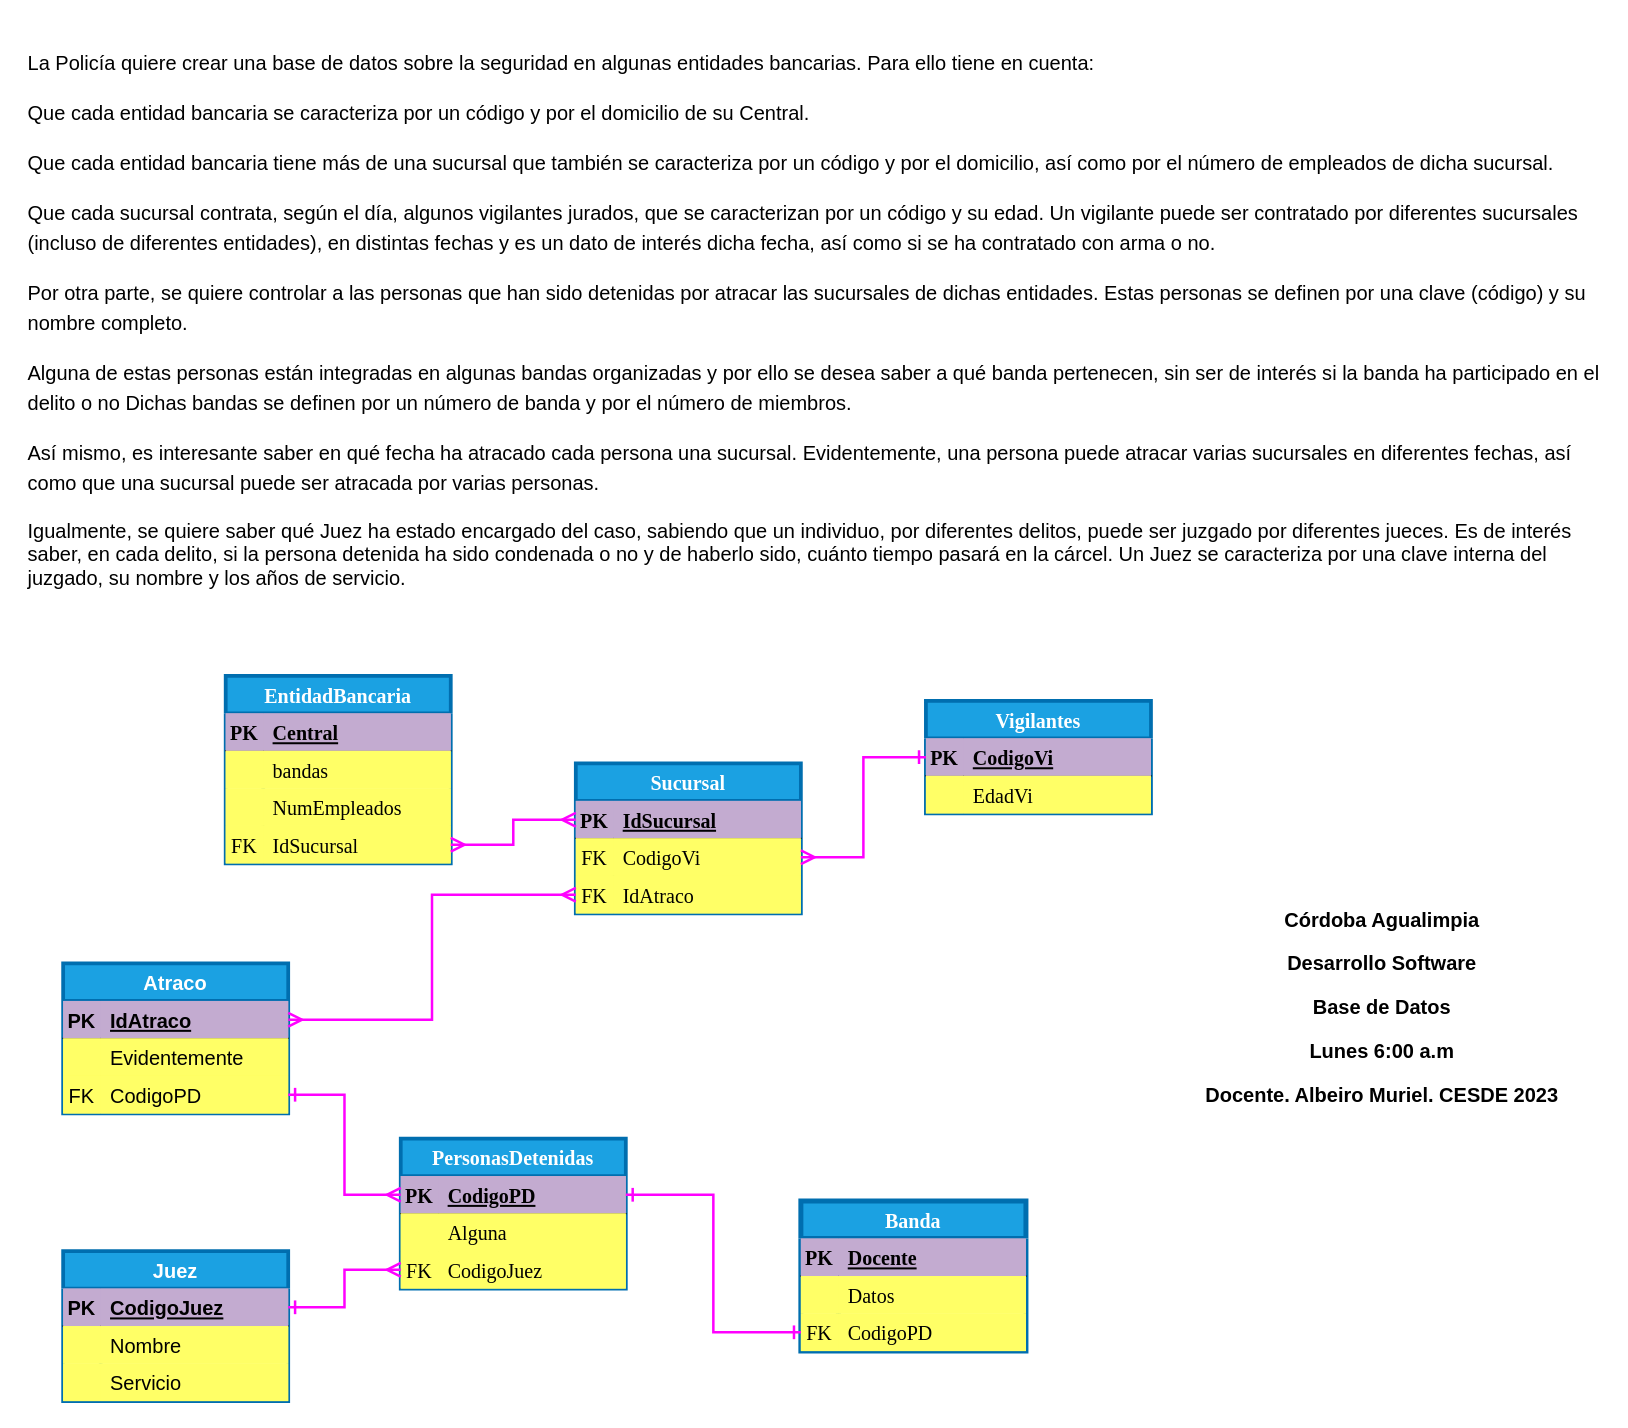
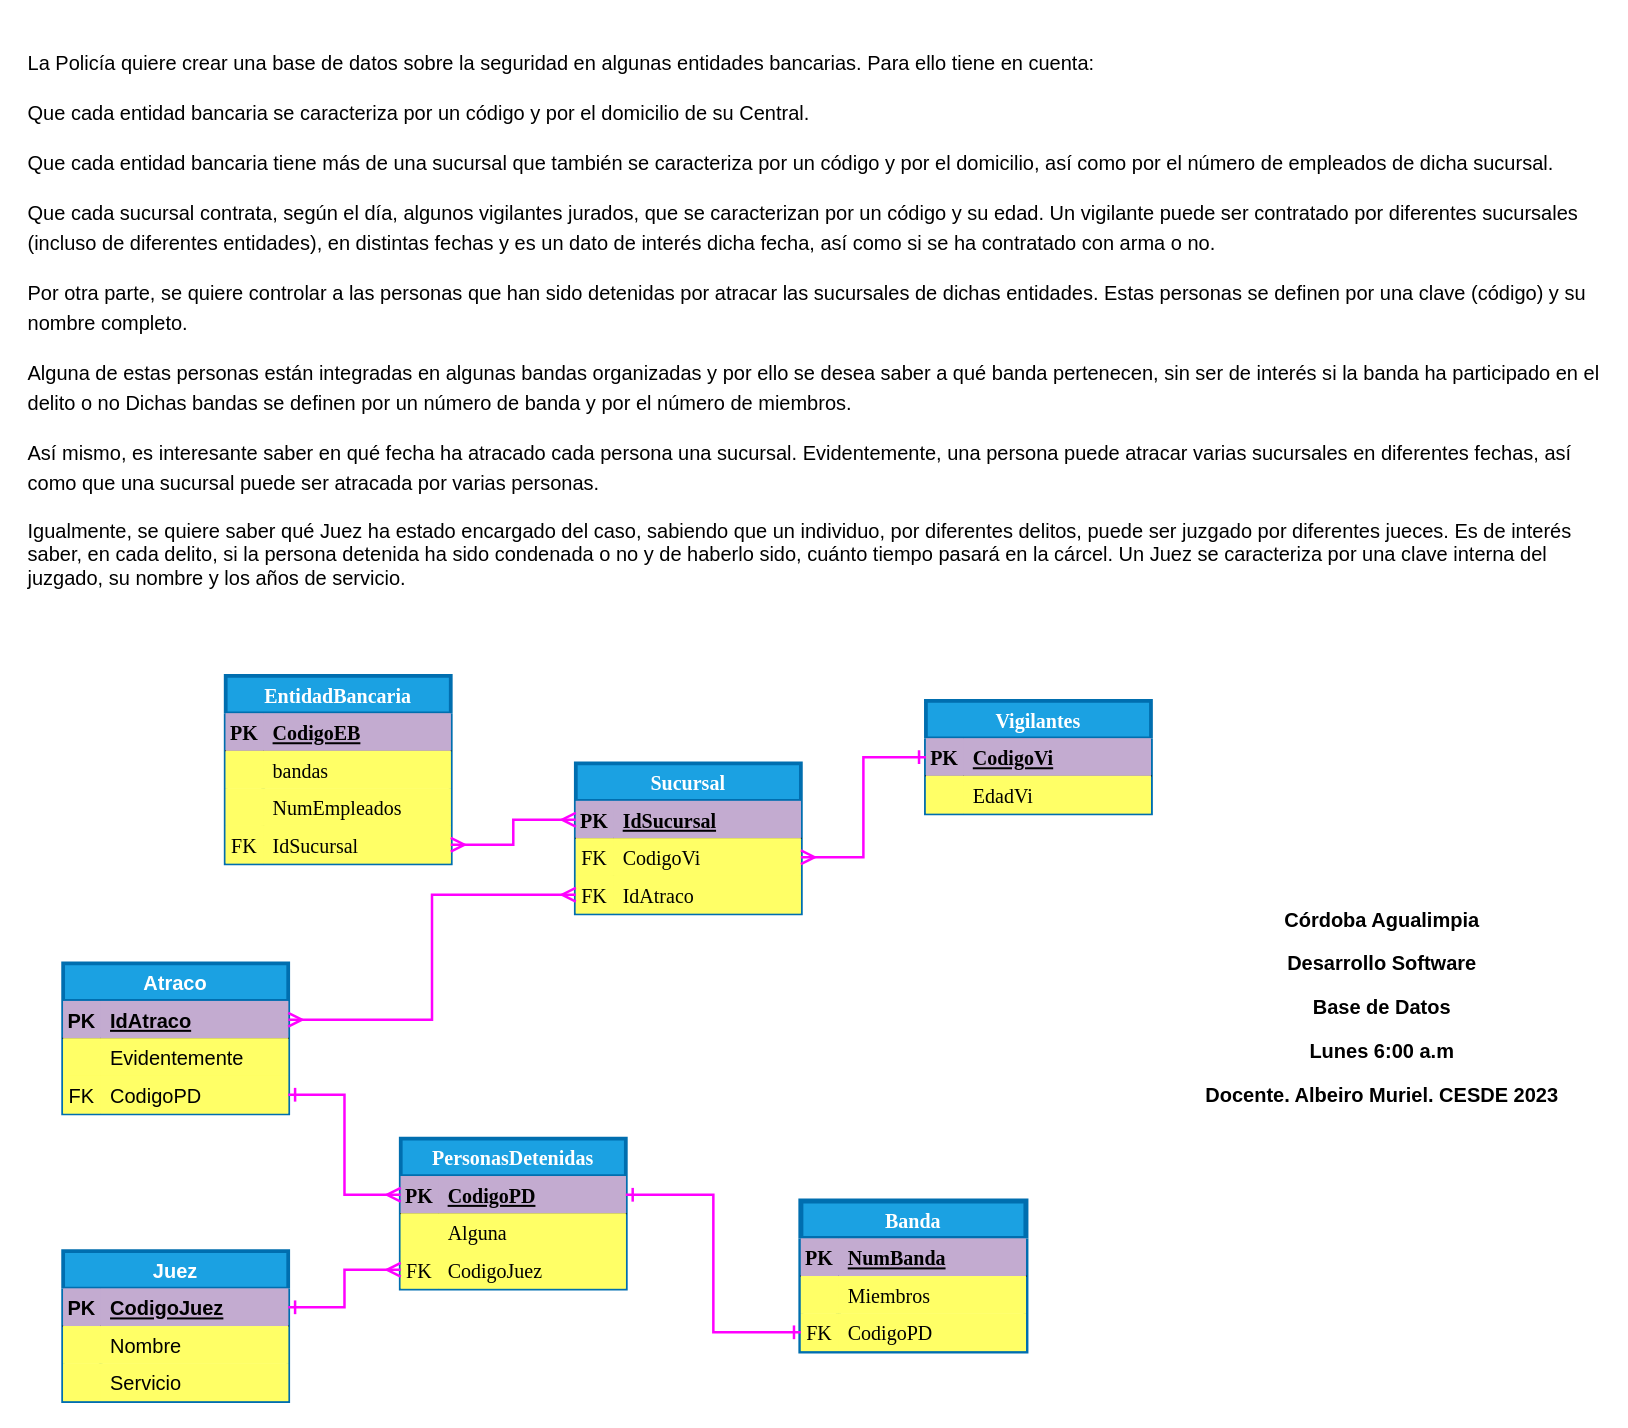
node "Central": label "Central" -> "CodigoEB"
node "Docente": label "Docente" -> "NumBanda"
node "Datos": label "Datos" -> "Miembros"
